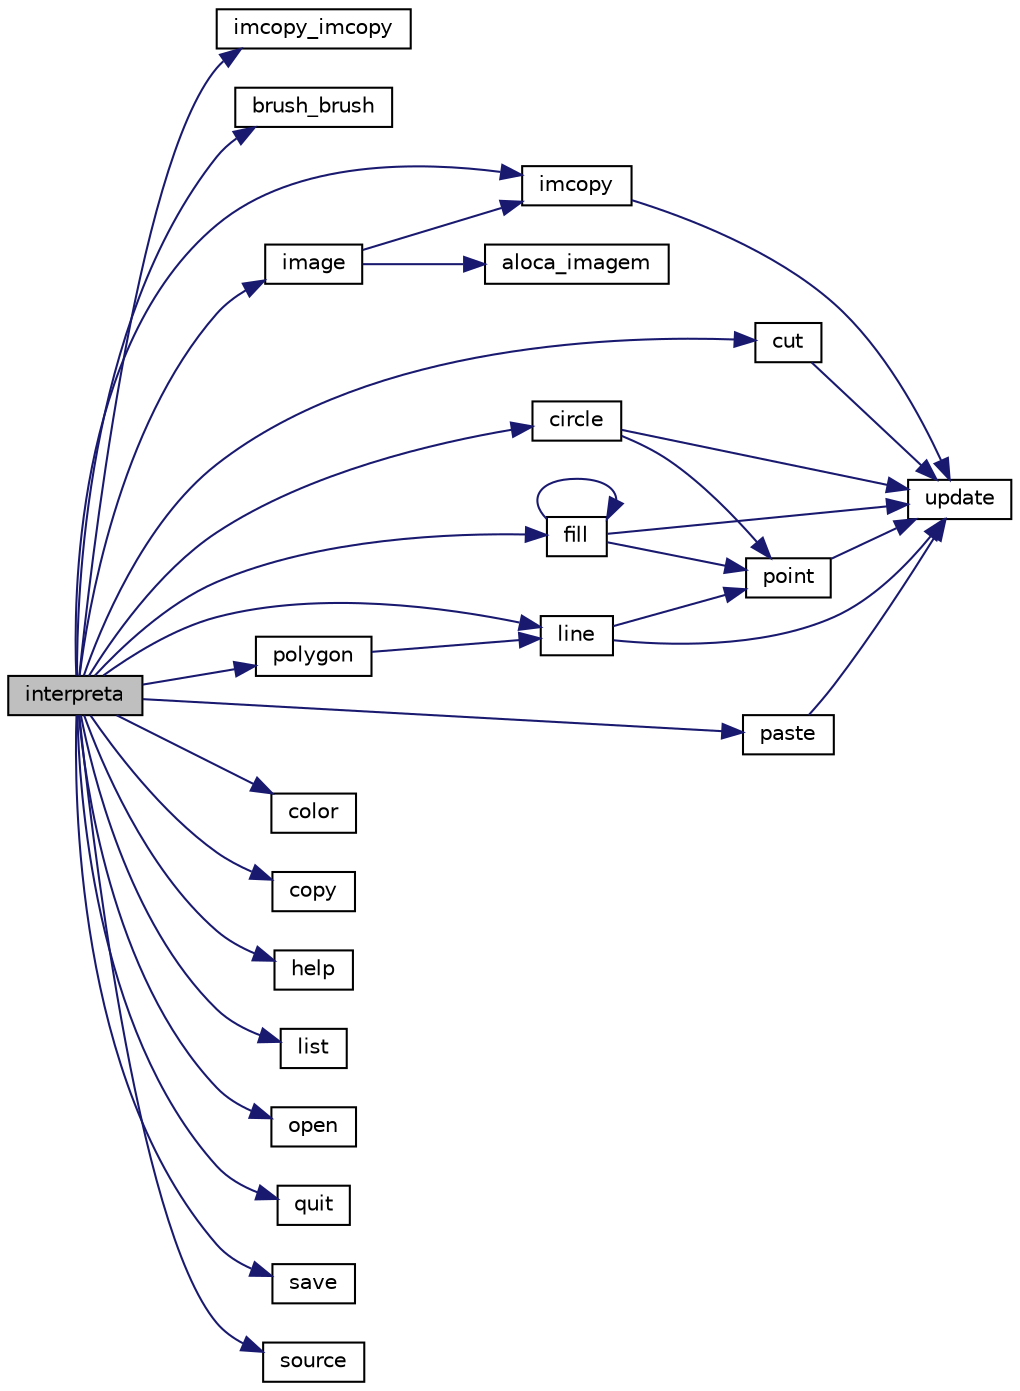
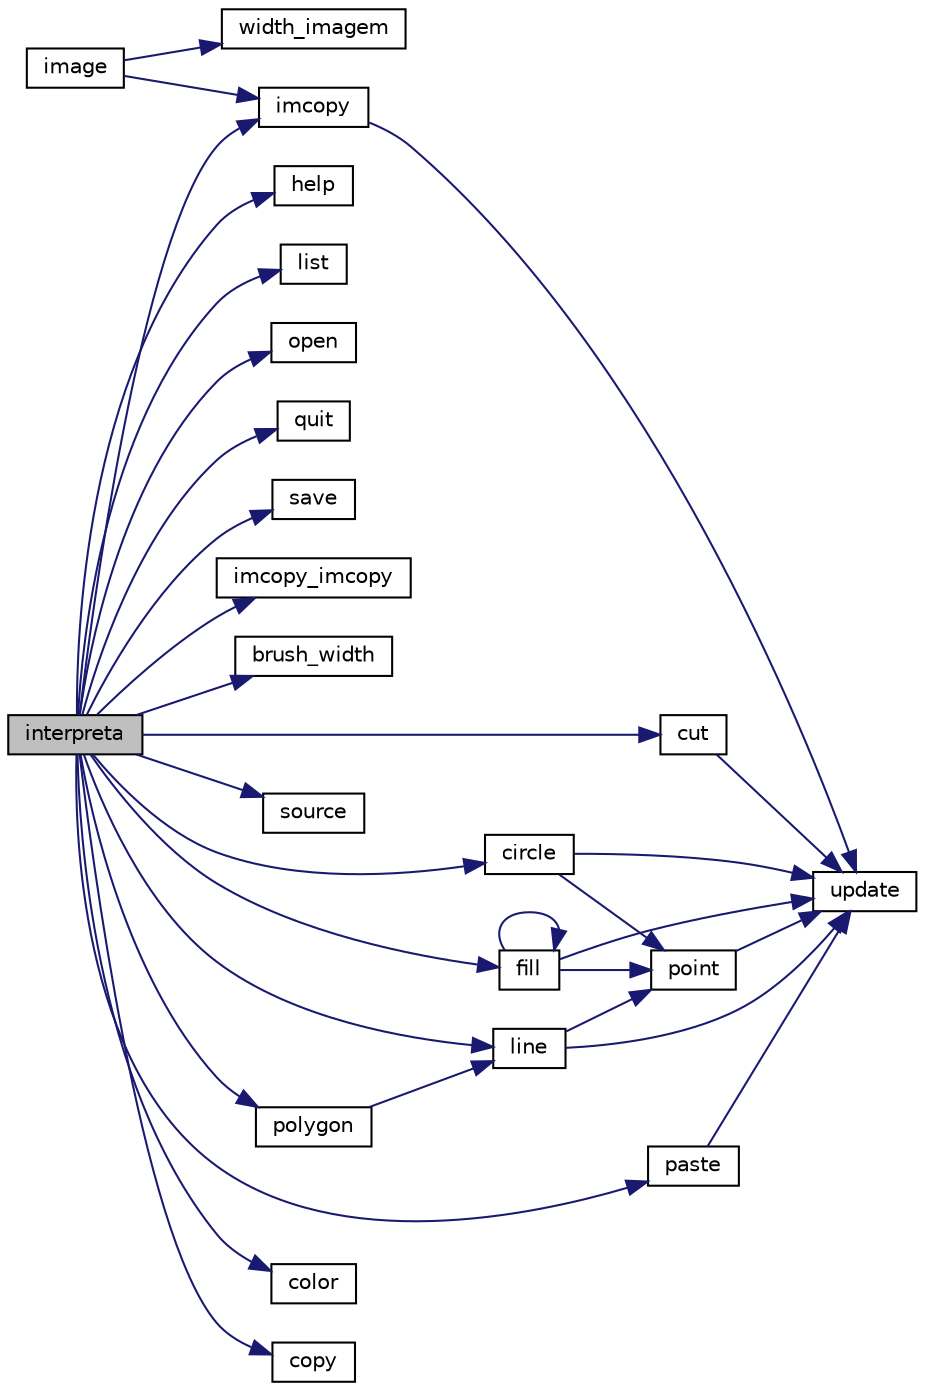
node "brush_brush": label "brush_brush" -> "brush_width"
node "aloca_imagem": label "aloca_imagem" -> "width_imagem"
edge "interpreta" -> "image": removed
